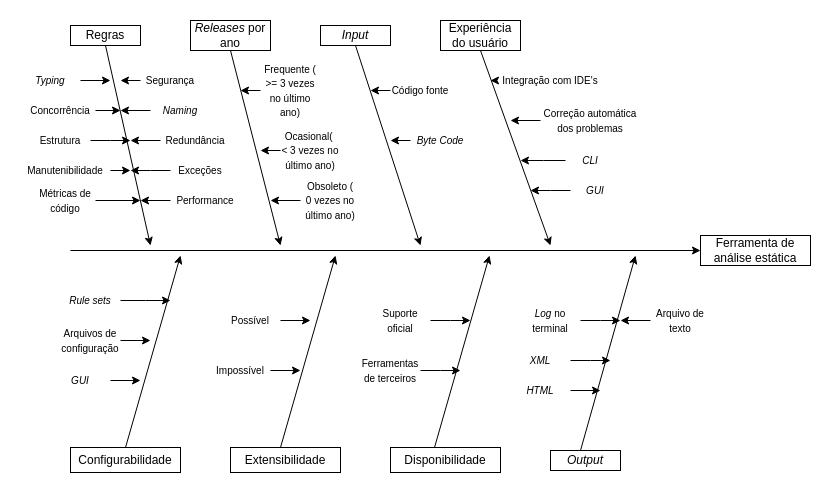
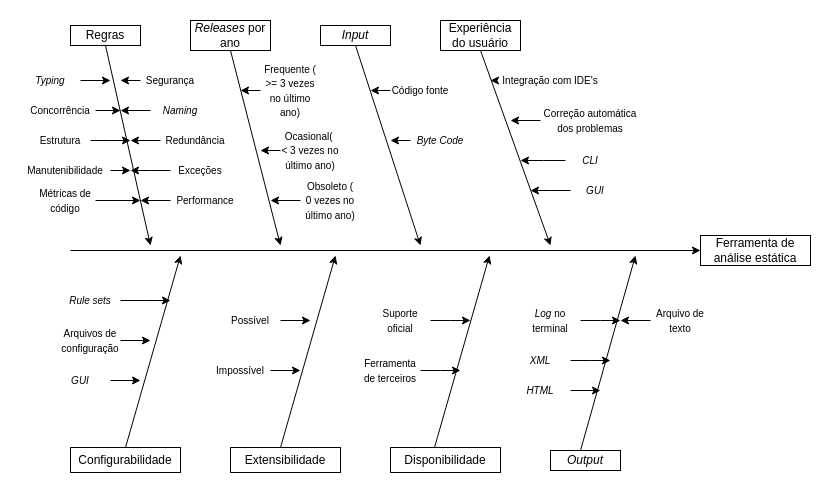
node "Ferramentas de terceiros": label "Ferramentas de terceiros" -> "Ferramenta de terceiros"
